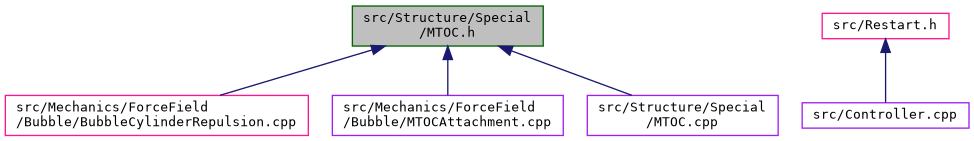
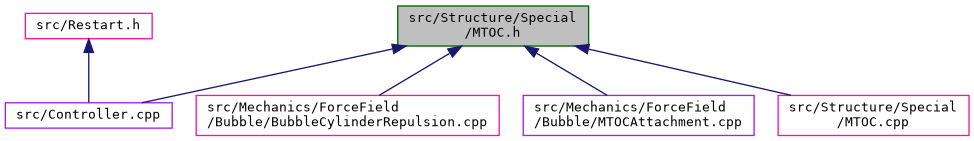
edge "src/Controller.cpp" -> "src/Structure/Special /MTOC.h": added
node "src/Structure/Special /MTOC.cpp": color purple -> deeppink
